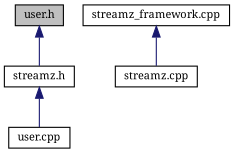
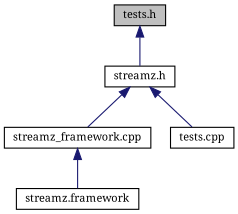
node "user.h": label "user.h" -> "tests.h"
node "streamz.cpp": label "streamz.cpp" -> "streamz.framework"
edge "streamz_framework.cpp" -> "streamz.h": added
node "user.cpp": label "user.cpp" -> "tests.cpp"
